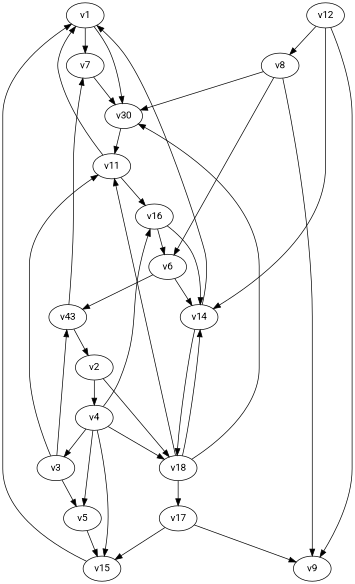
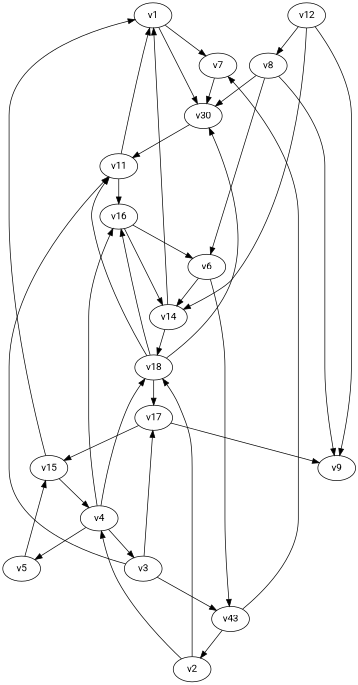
edge "v18" -> "v14": now "v18" -> "v16"
edge "v4" -> "v15": reversed
edge "v3" -> "v5": now "v3" -> "v17"
